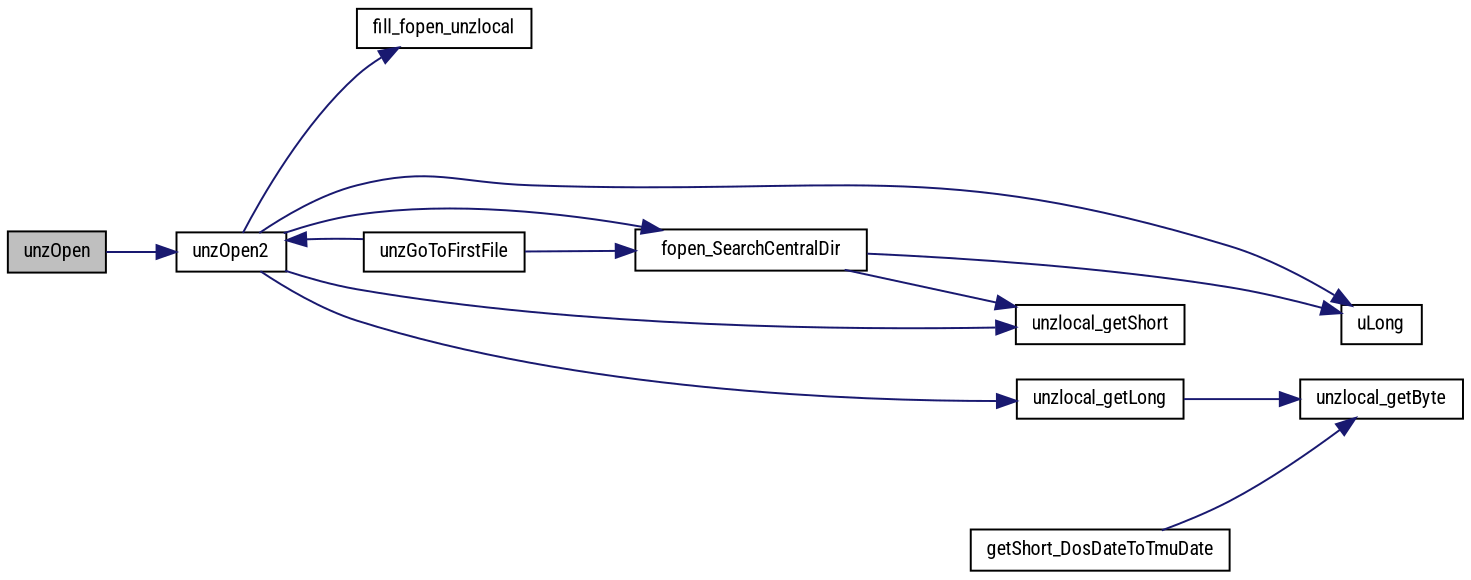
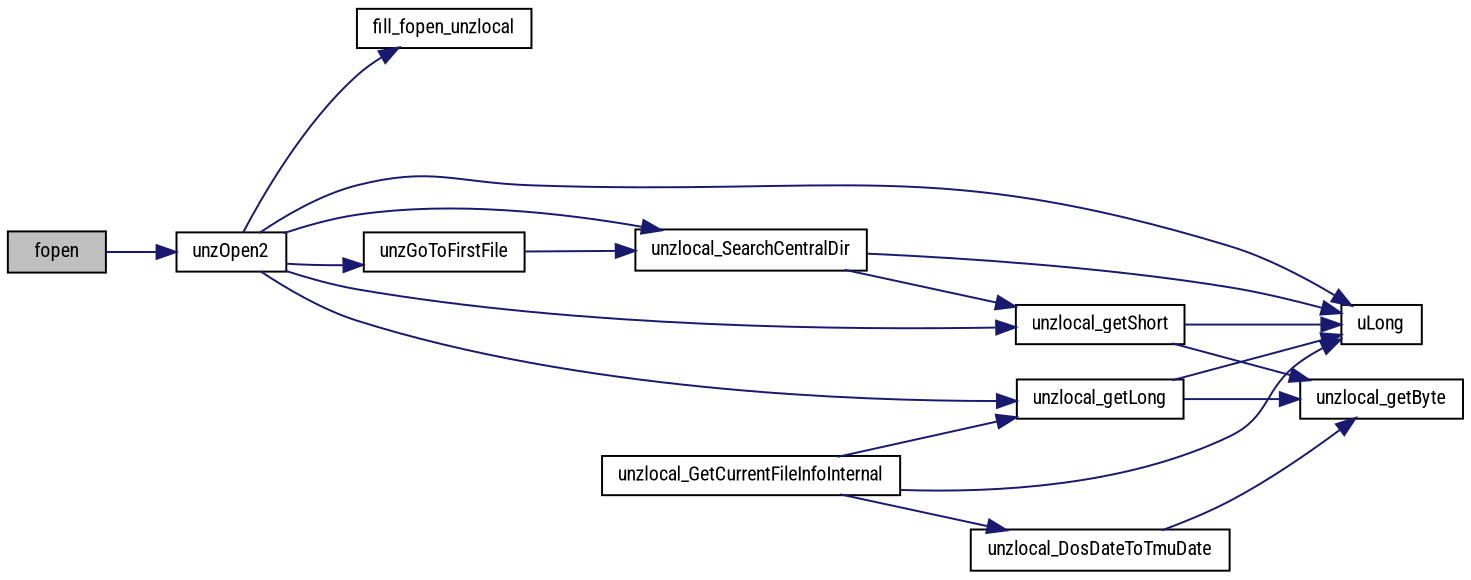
edge "unzGoToFirstFile" -> "unzOpen2": reversed
node "fopen_SearchCentralDir": label "fopen_SearchCentralDir" -> "unzlocal_SearchCentralDir"
node "unzOpen": label "unzOpen" -> "fopen"
edge "unzlocal_getShort" -> "uLong": added
edge "unzlocal_getShort" -> "unzlocal_getByte": added
edge "unzlocal_getLong" -> "uLong": added
node "unzlocal_GetCurrentFileInfoInternal": added
node "getShort_DosDateToTmuDate": label "getShort_DosDateToTmuDate" -> "unzlocal_DosDateToTmuDate"
